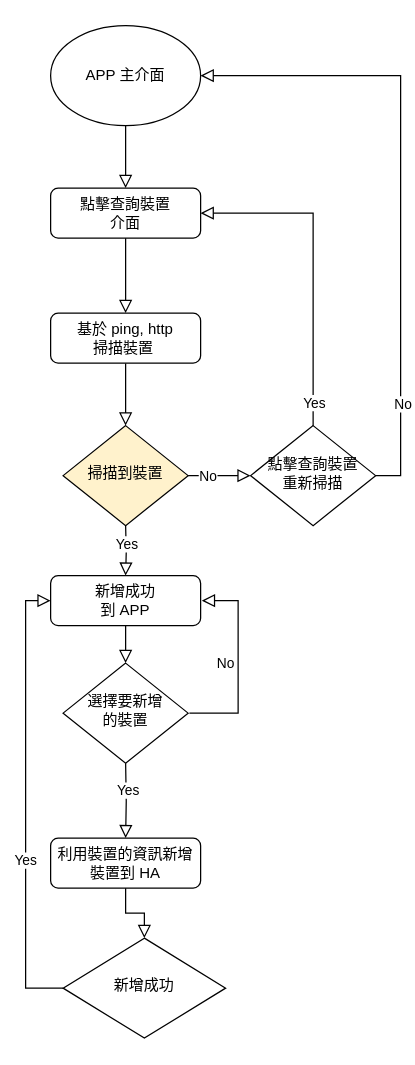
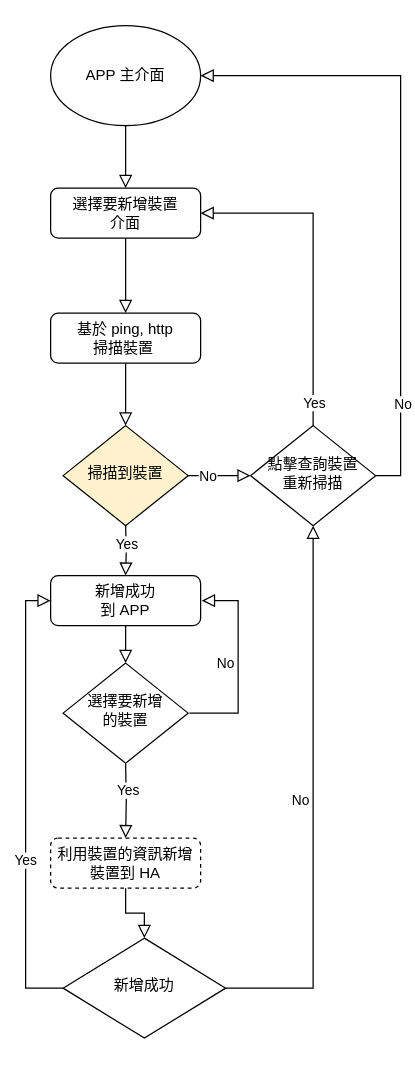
node "點擊查詢裝置 介面": label "點擊查詢裝置 介面" -> "選擇要新增裝置 介面"
edge "新增成功" -> "點擊查詢裝置 重新掃描": added, label "No"
node "利用裝置的資訊新增裝置到 HA": style solid -> dashed
